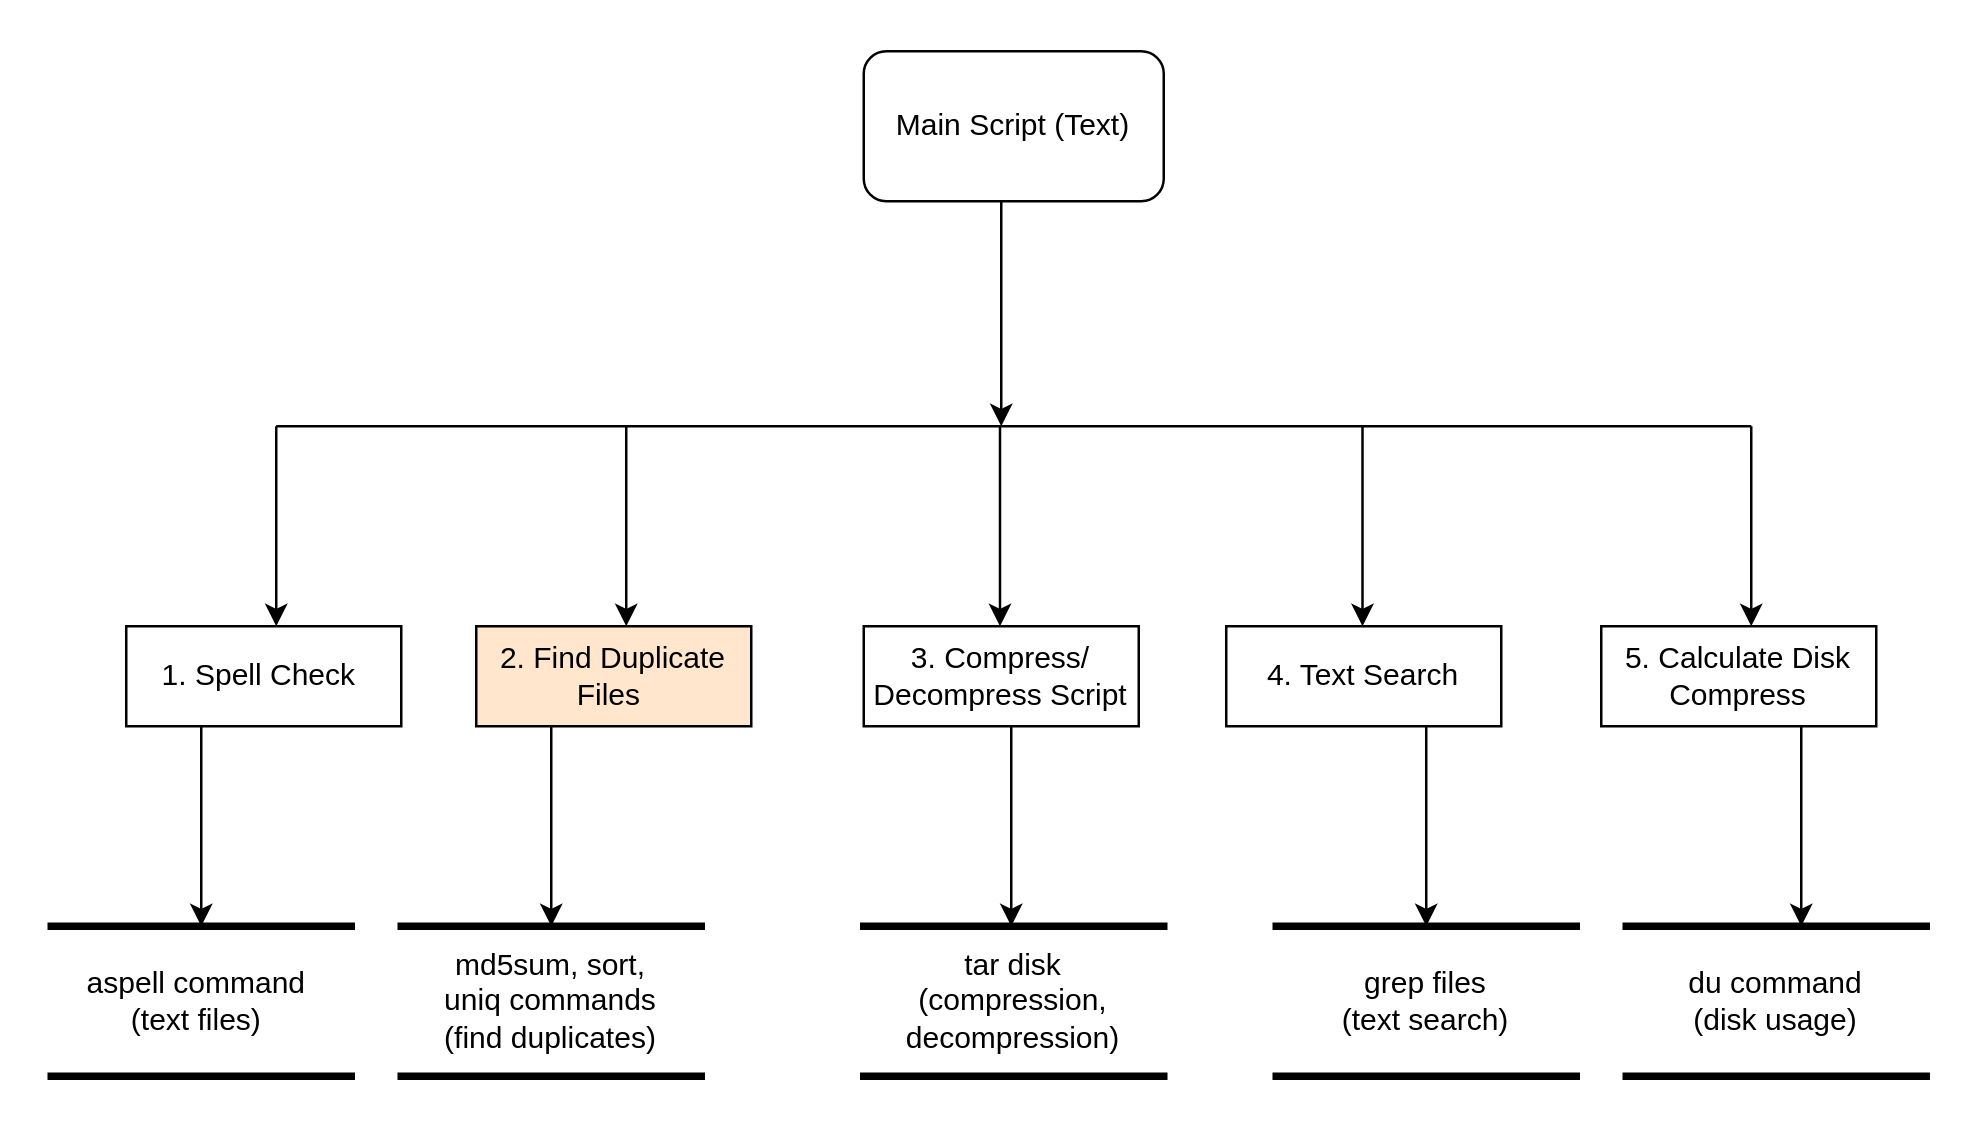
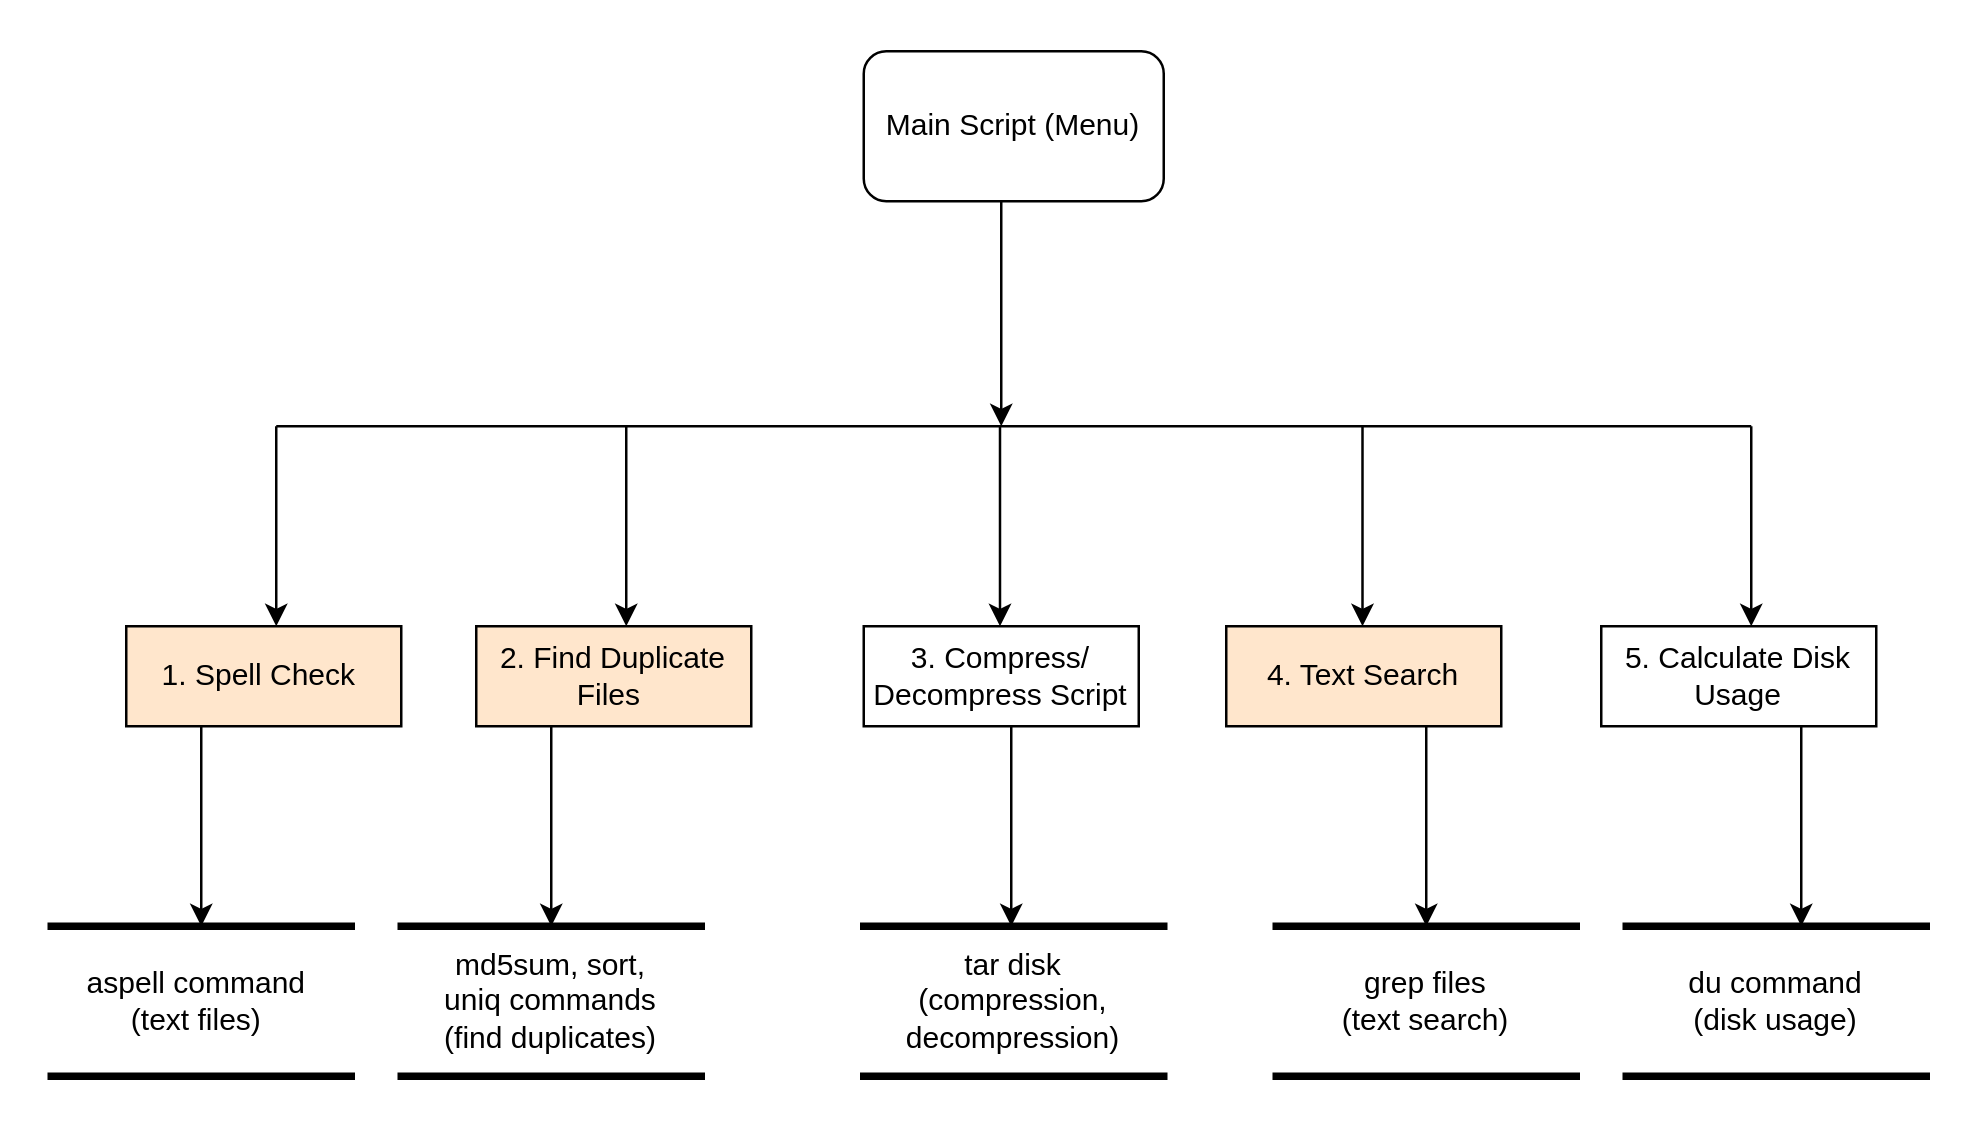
node "Main Script (Text)": label "Main Script (Text)" -> "Main Script (Menu)"
node "1. Spell Check": fillcolor #ffffff -> #ffe6cc
node "4. Text Search": fillcolor #ffffff -> #ffe6cc
node "5. Calculate Disk Compress": label "5. Calculate Disk Compress" -> "5. Calculate Disk Usage"
